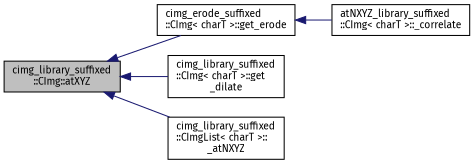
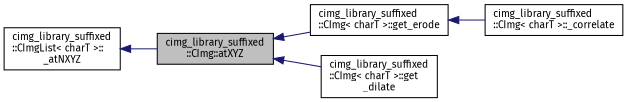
node "cimg_erode_suffixed ::CImg< charT >::get_erode": label "cimg_erode_suffixed ::CImg< charT >::get_erode" -> "cimg_library_suffixed ::CImg< charT >::get_erode"
node "atNXYZ_library_suffixed ::CImg< charT >::_correlate": label "atNXYZ_library_suffixed ::CImg< charT >::_correlate" -> "cimg_library_suffixed ::CImg< charT >::_correlate"
edge "cimg_library_suffixed ::CImgList< charT >:: _atNXYZ" -> "cimg_library_suffixed ::CImg::atXYZ": reversed
